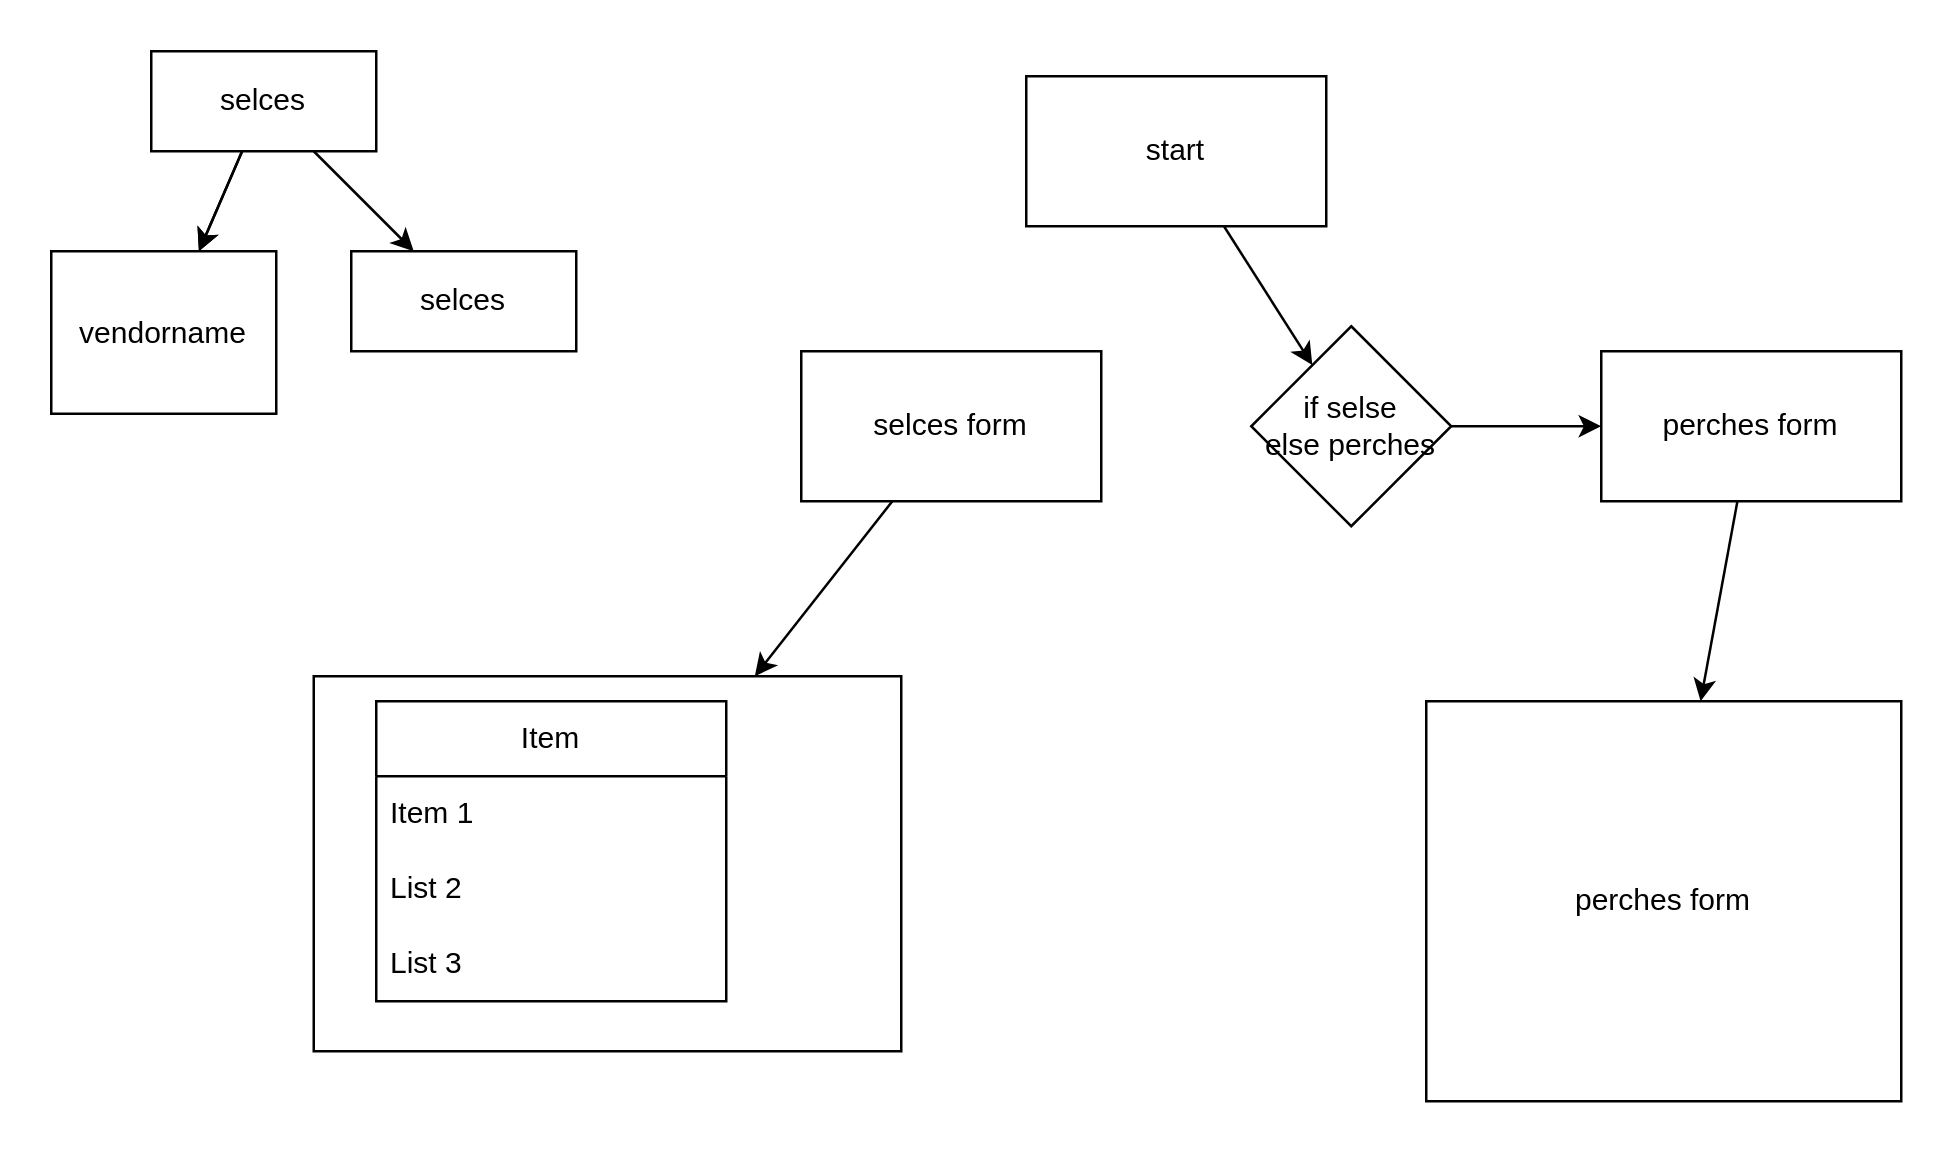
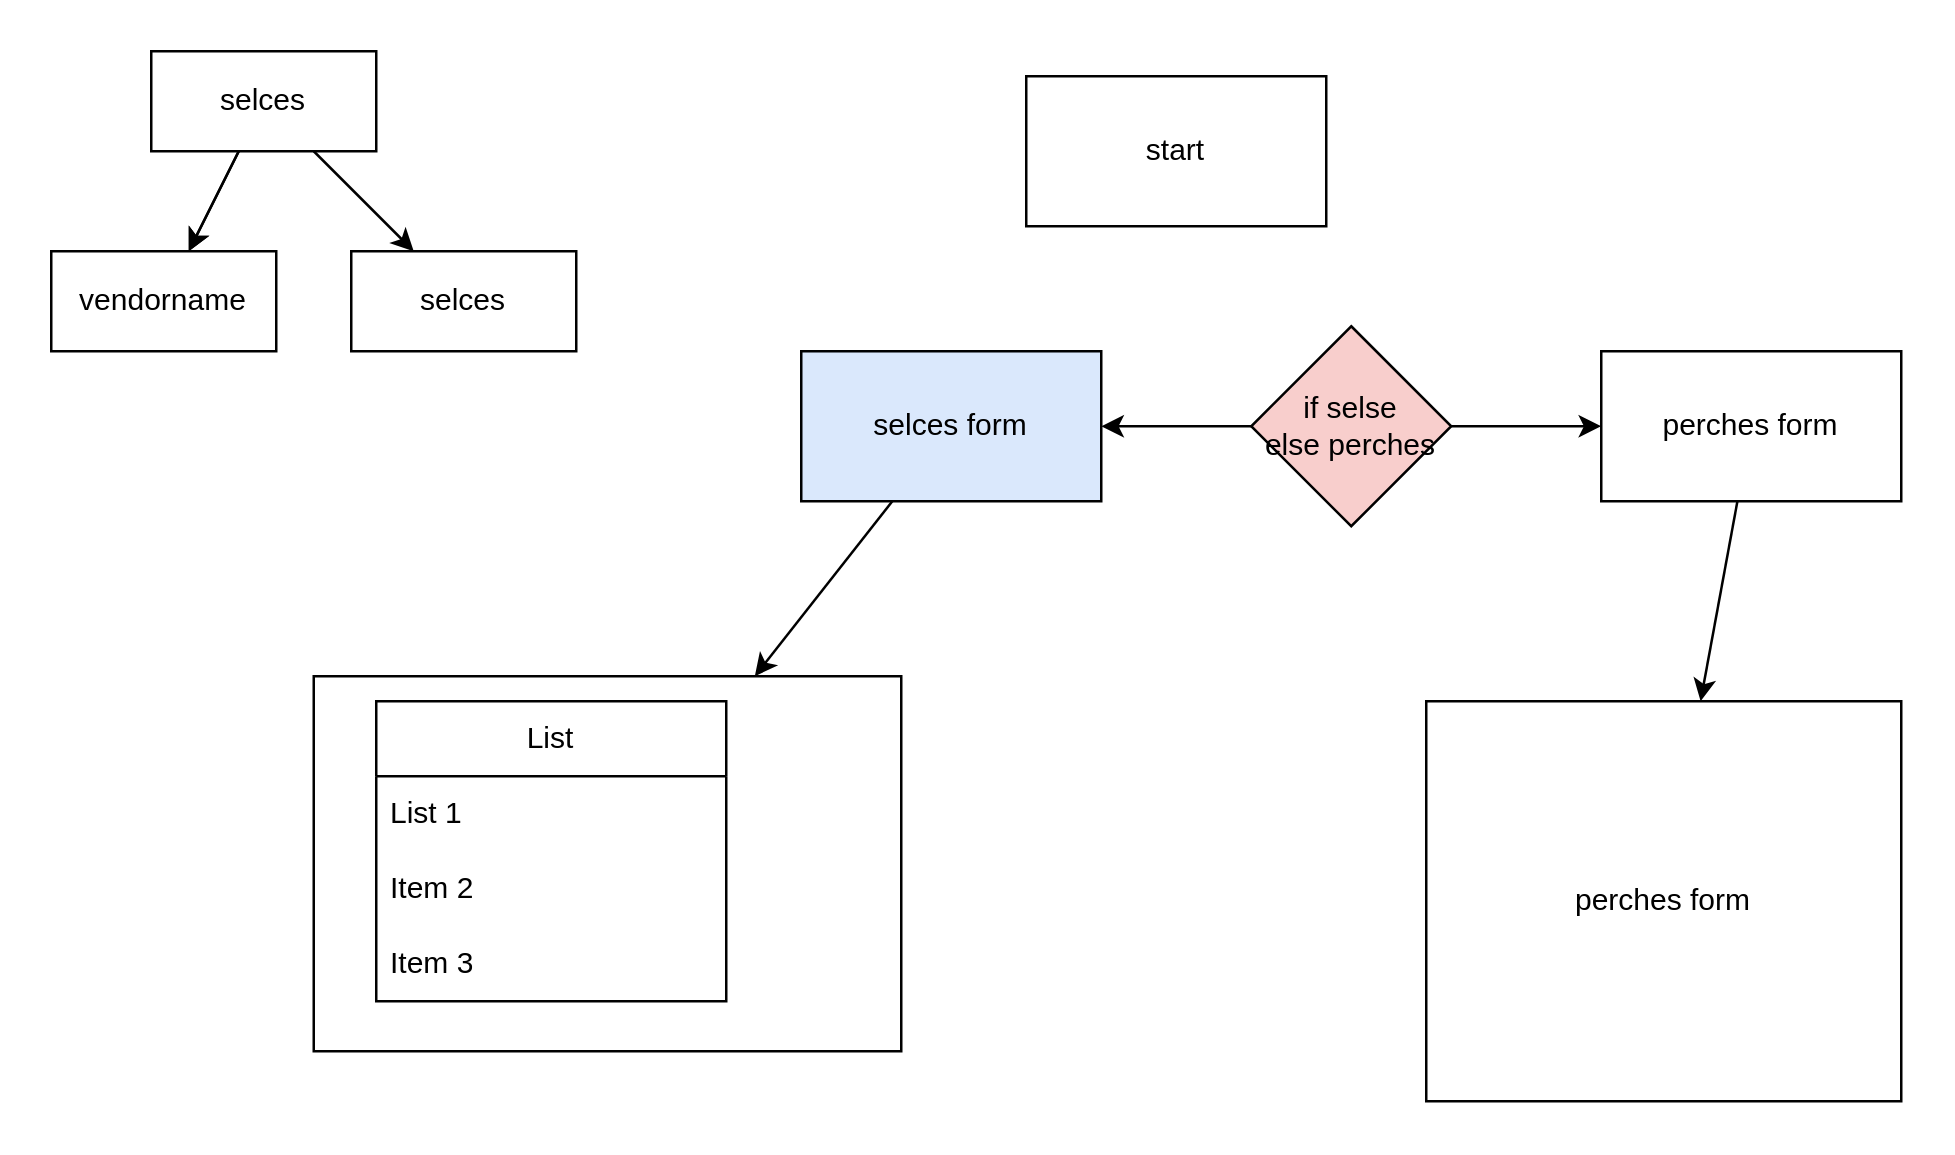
edge "start" -> "if selse else perches": removed
node "vendorname": size 225x163 -> 225x100
node "selces form": fillcolor #ffffff -> #dae8fc
edge "if selse else perches" -> "selces form": added
node "if selse else perches": fillcolor #ffffff -> #f8cecc
node "Item": label "Item" -> "List"
node "Item 1": label "Item 1" -> "List 1"
node "List 2": label "List 2" -> "Item 2"
node "List 3": label "List 3" -> "Item 3"
